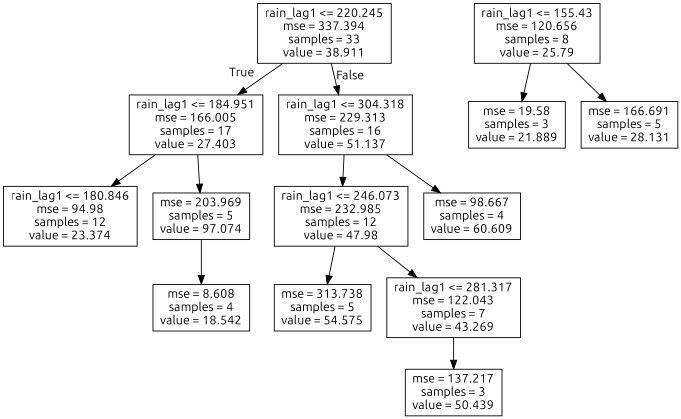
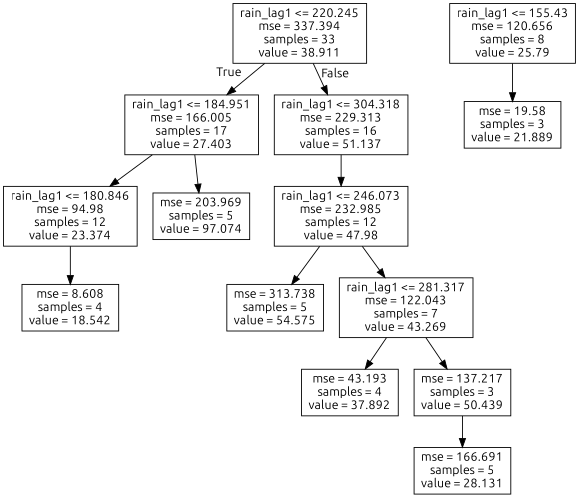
edge "rain_lag1 <= 155.43 mse = 120.656 samples = 8 value = 25.79" -> "mse = 166.691 samples = 5 value = 28.131": now "mse = 137.217 samples = 3 value = 50.439" -> "mse = 166.691 samples = 5 value = 28.131"
node "mse = 98.667 samples = 4 value = 60.609": removed
edge "mse = 203.969 samples = 5 value = 97.074" -> "mse = 8.608 samples = 4 value = 18.542": now "rain_lag1 <= 180.846 mse = 94.98 samples = 12 value = 23.374" -> "mse = 8.608 samples = 4 value = 18.542"
node "mse = 43.193 samples = 4 value = 37.892": added
